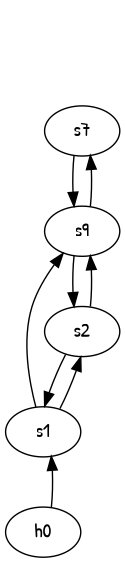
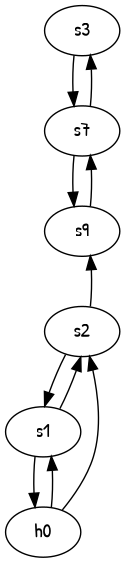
node "s3": added
edge "s9" -> "s2": now "h0" -> "s2"
edge "s1" -> "s9": now "s1" -> "h0"
